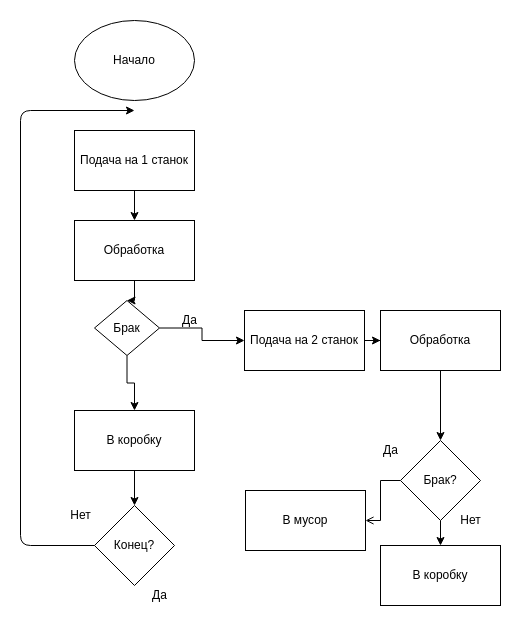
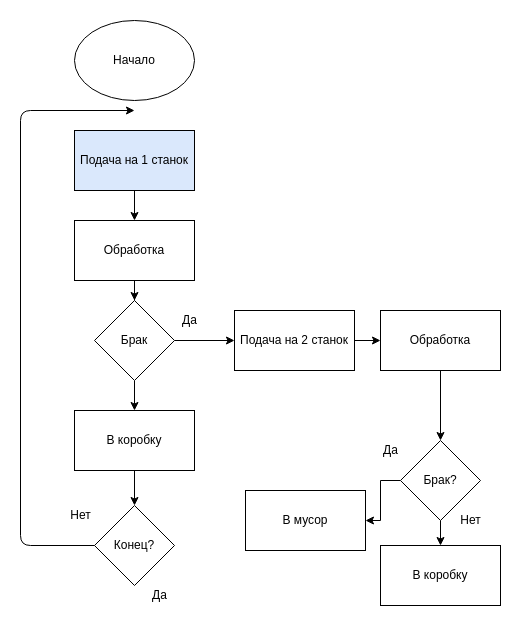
node "Подача на 1 станок": fillcolor #ffffff -> #dae8fc
node "Брак": size 65x55 -> 80x80
node "Подача на 2 станок": moved (305, 341) -> (295, 341)
edge "Брак?" -> "В мусор": arrowhead open -> classic
